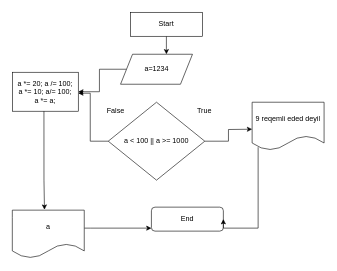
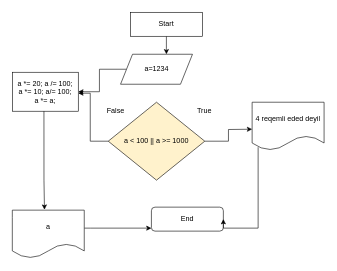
node "9 reqemli eded deyil": label "9 reqemli eded deyil" -> "4 reqemli eded deyil"
node "a < 100 || a >= 1000": fillcolor #ffffff -> #fff2cc
